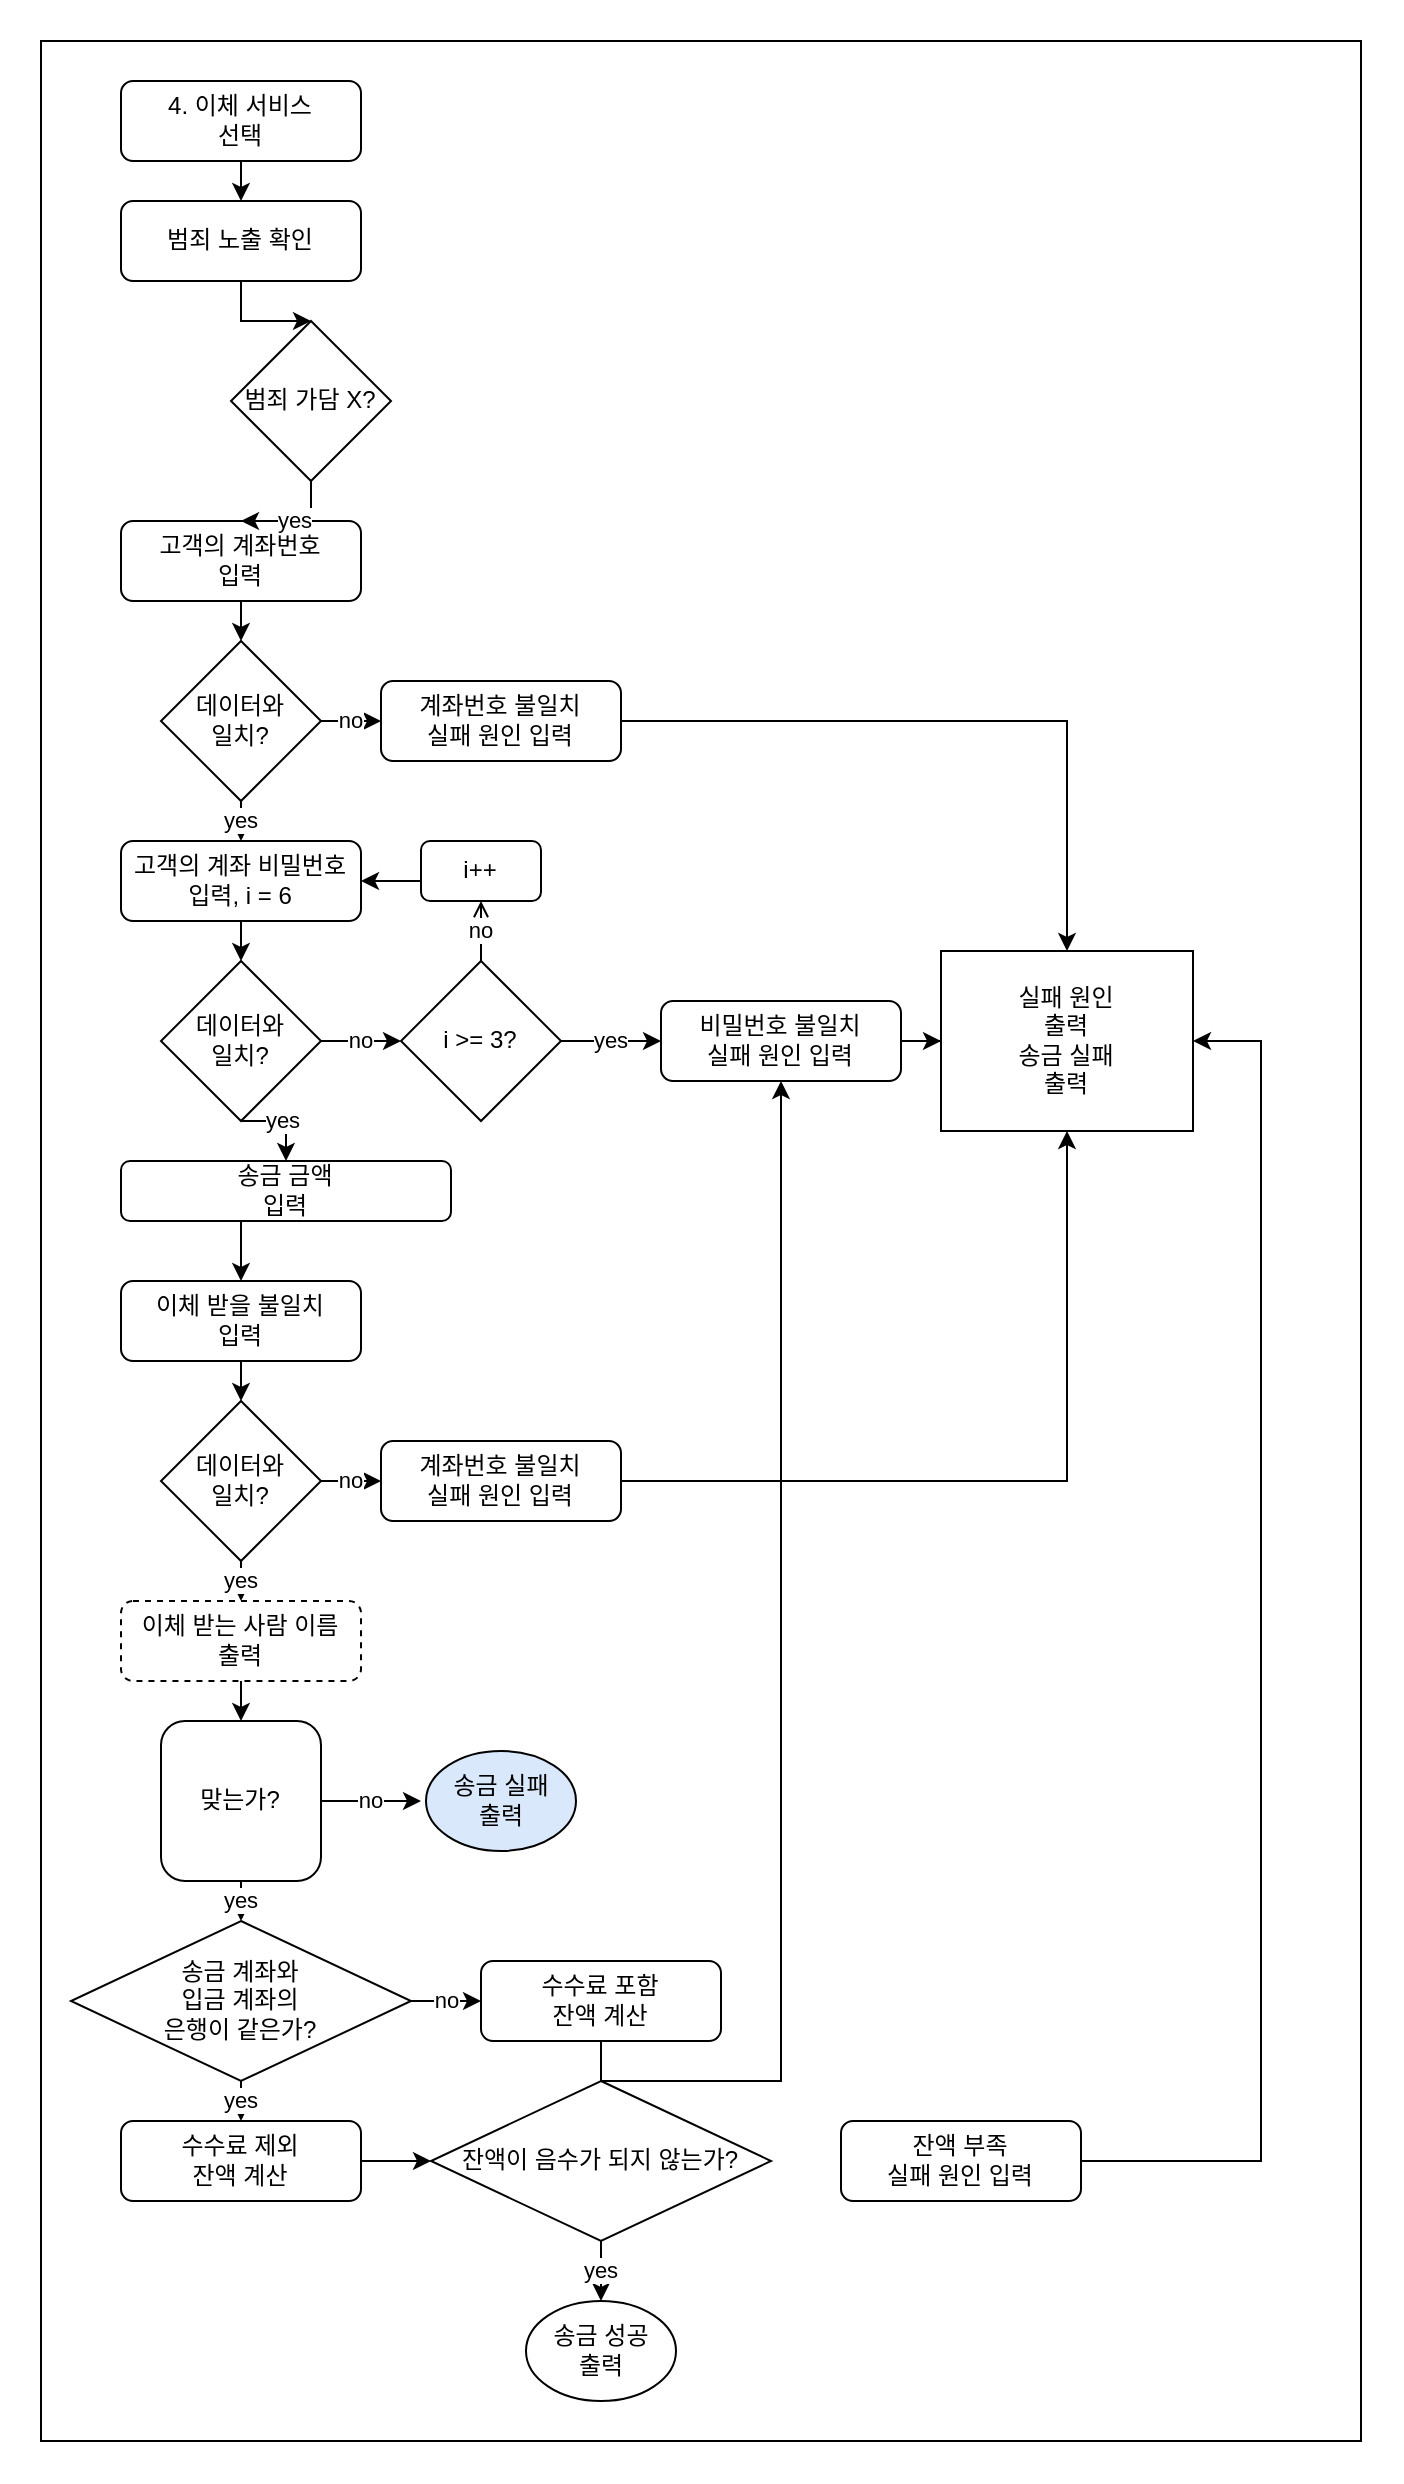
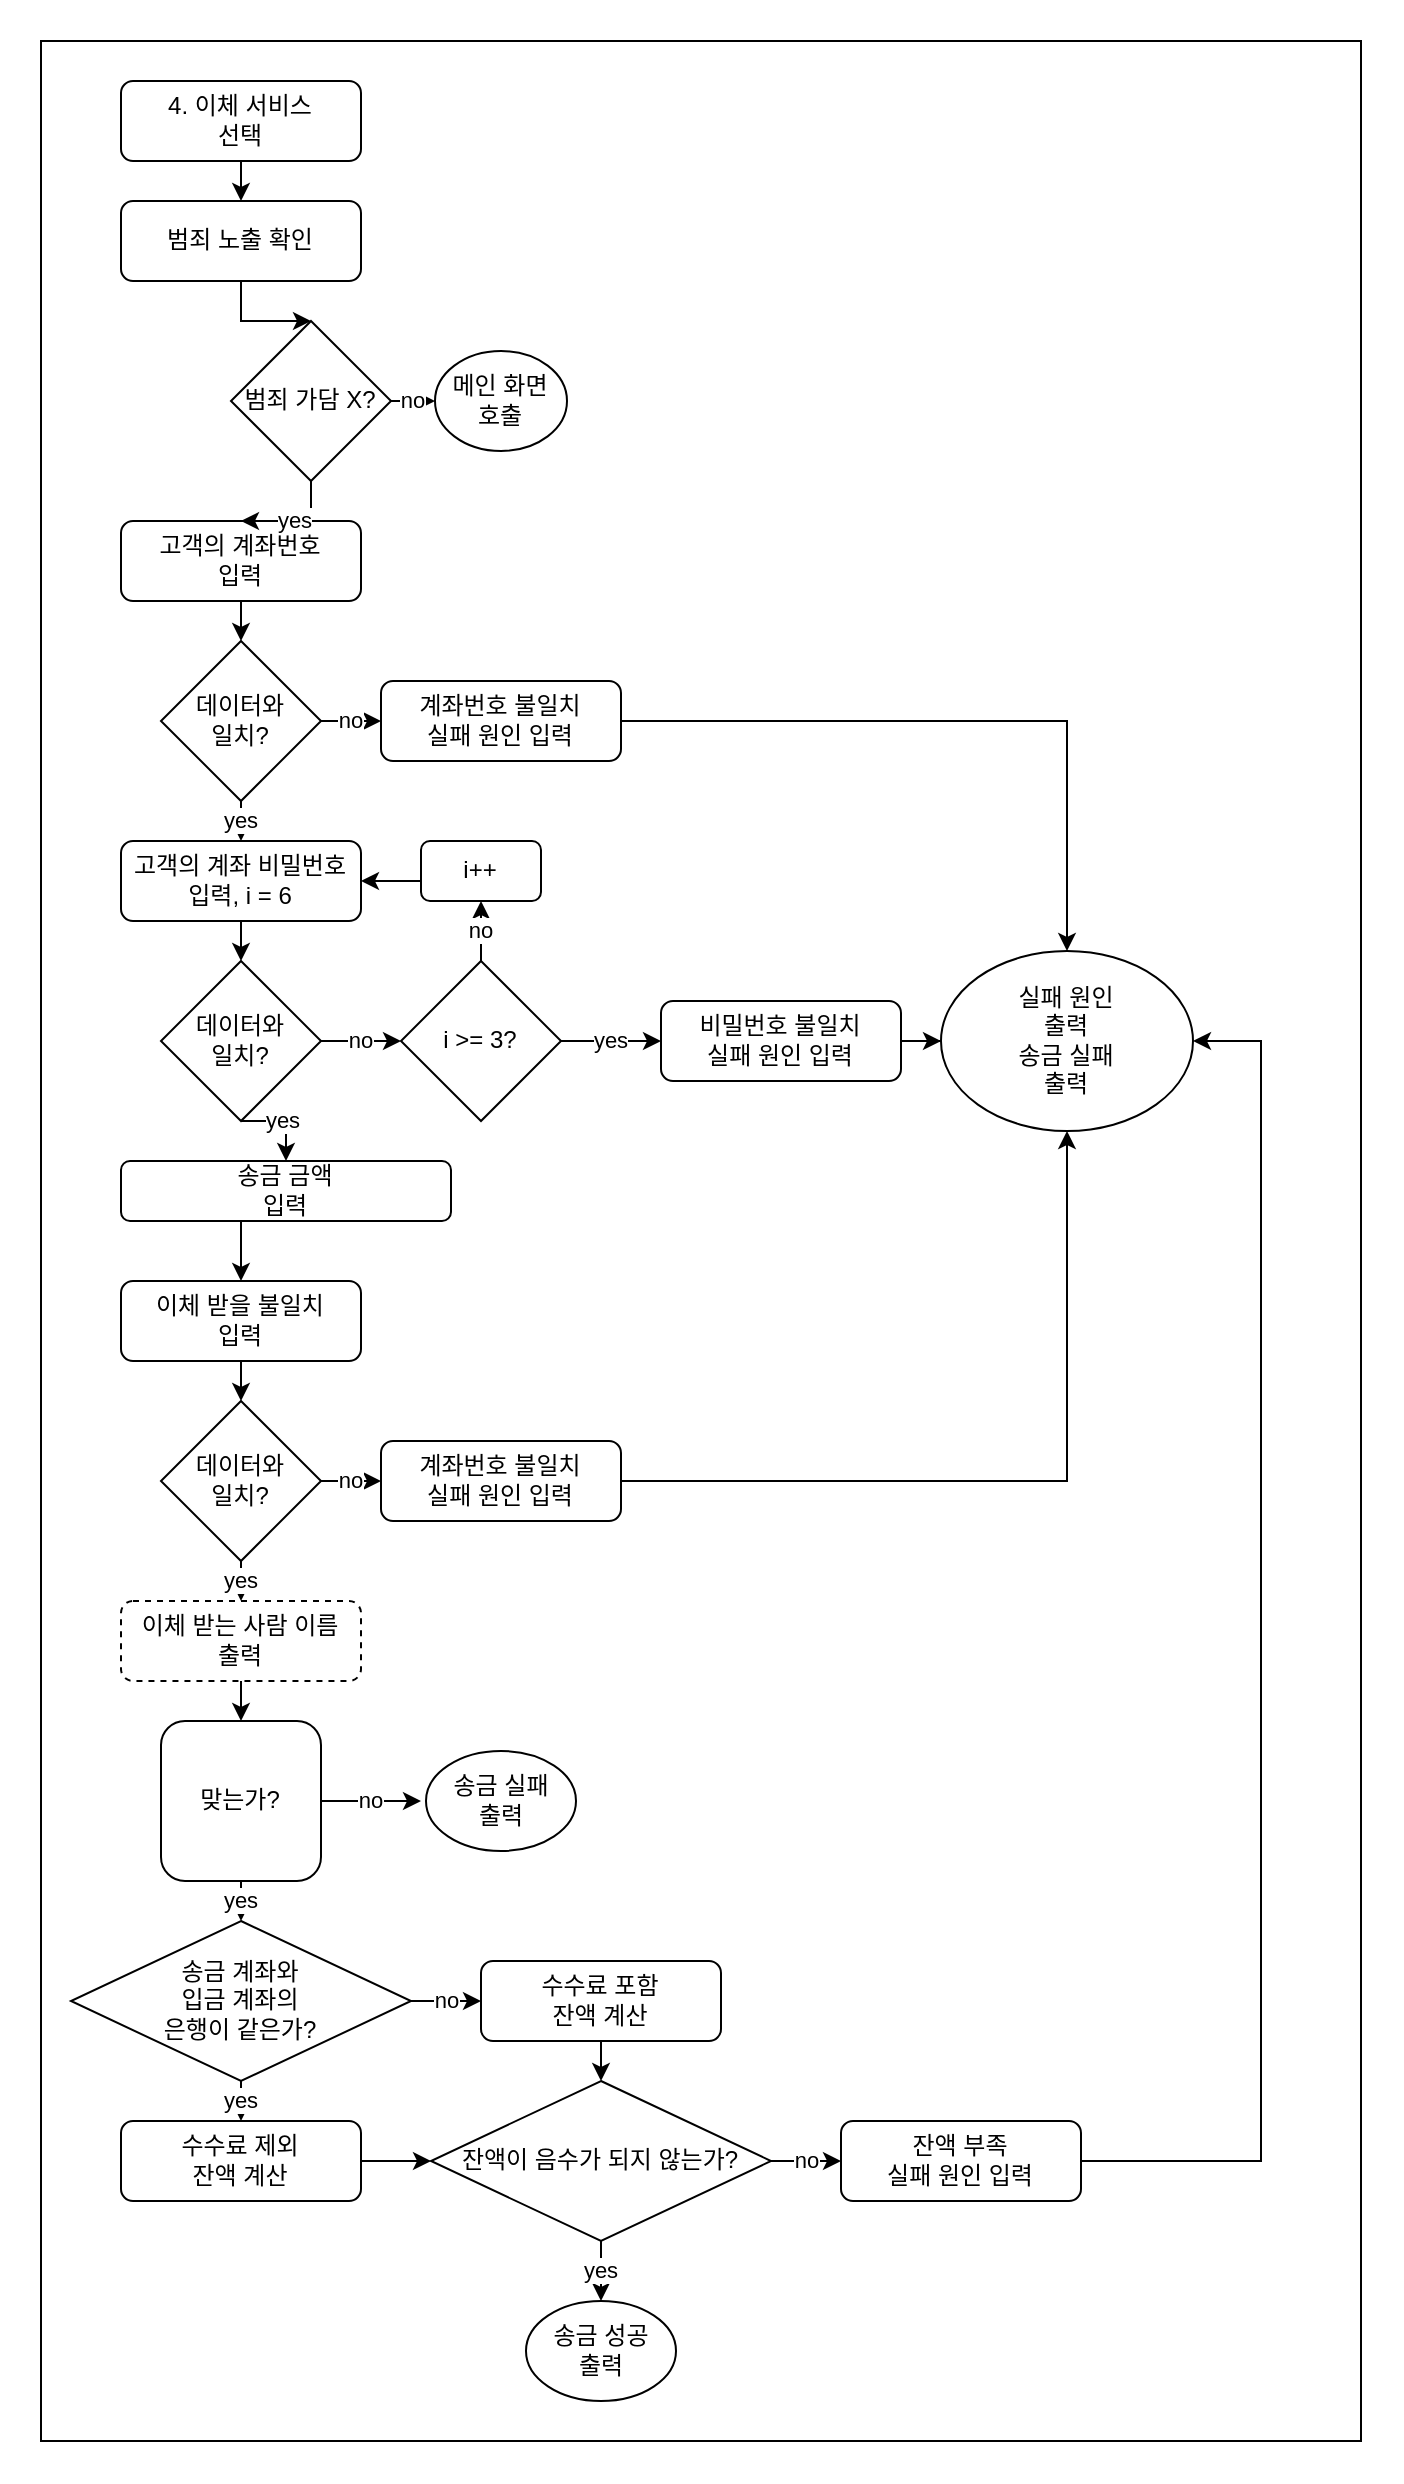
edge "범죄 가담 X?" -> "메인 화면 호출": added, label "no"
node "메인 화면 호출": added
edge "i >= 3?" -> "i++": arrowhead open -> classic
node "실패 원인 출력 송금 실패 출력": shape rectangle -> ellipse
edge "수수료 포함 잔액 계산" -> "비밀번호 불일치 실패 원인 입력": now "수수료 포함 잔액 계산" -> "잔액이 음수가 되지 않는가?"
node "송금 실패 출력": fillcolor #dae8fc -> #ffffff
edge "잔액이 음수가 되지 않는가?" -> "잔액 부족 실패 원인 입력": added, label "no"
